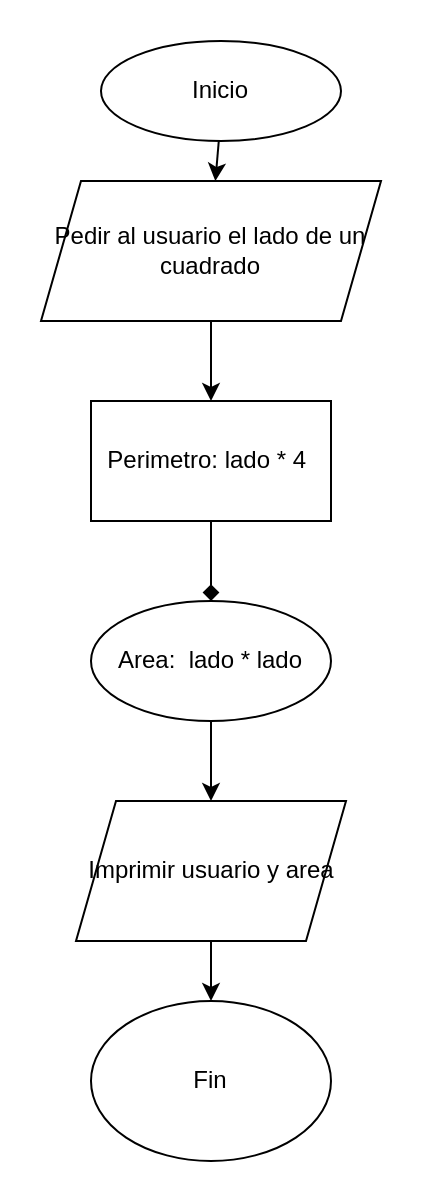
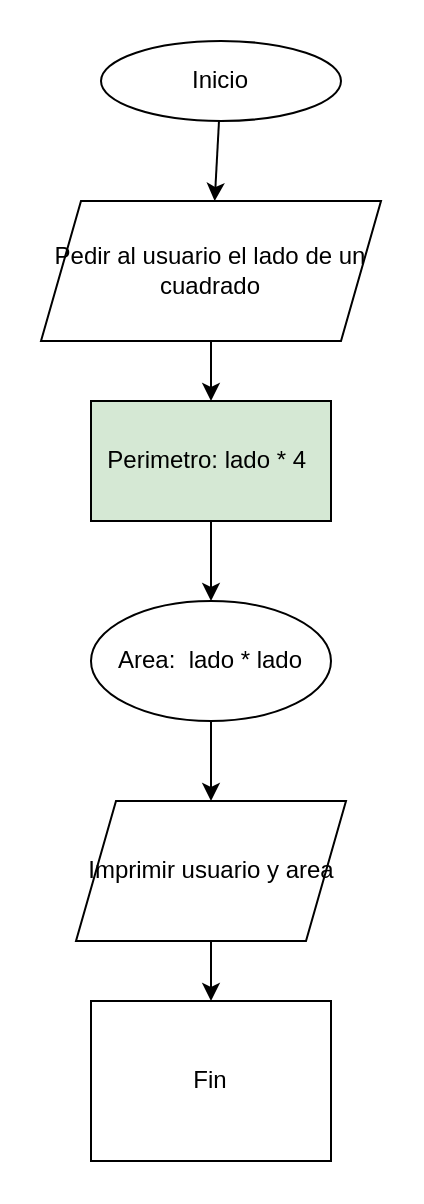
node "Inicio": size 240x100 -> 240x80
node "Pedir al usuario el lado de un cuadrado": moved (211, 251) -> (211, 271)
node "Perimetro: lado * 4": fillcolor #ffffff -> #d5e8d4
edge "Perimetro: lado * 4" -> "Area: lado * lado": arrowhead diamond -> classic
node "Fin": shape ellipse -> rectangle
